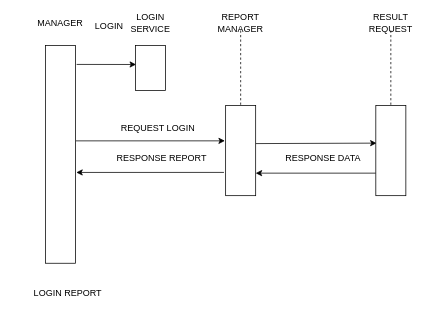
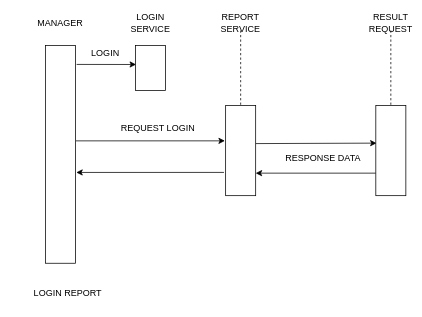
node "REPORT MANAGER": label "REPORT MANAGER" -> "REPORT SERVICE"
node "LOGIN": moved (109, 27) -> (105, 53)
node "RESPONSE REPORT": removed
